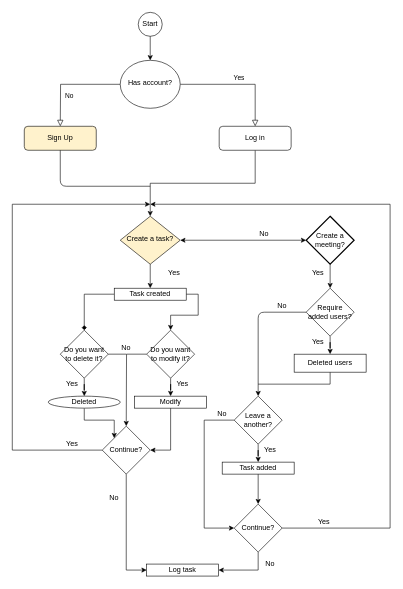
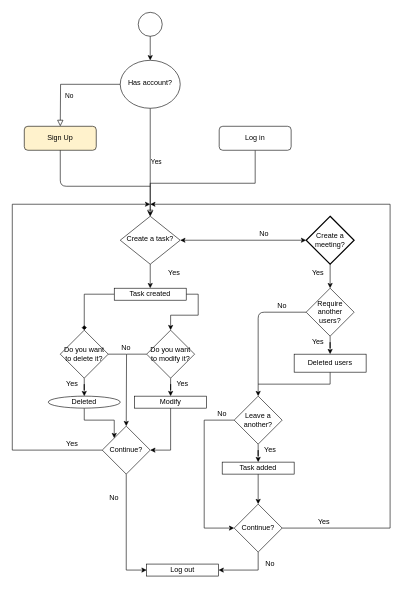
node "Start": removed
edge "Has account?" -> "Log in": now "Has account?" -> "Create a task?"
node "Create a task?": fillcolor #fff2cc -> #ffffff
node "Require added users?": label "Require added users?" -> "Require another users?"
node "Log task": label "Log task" -> "Log out"
